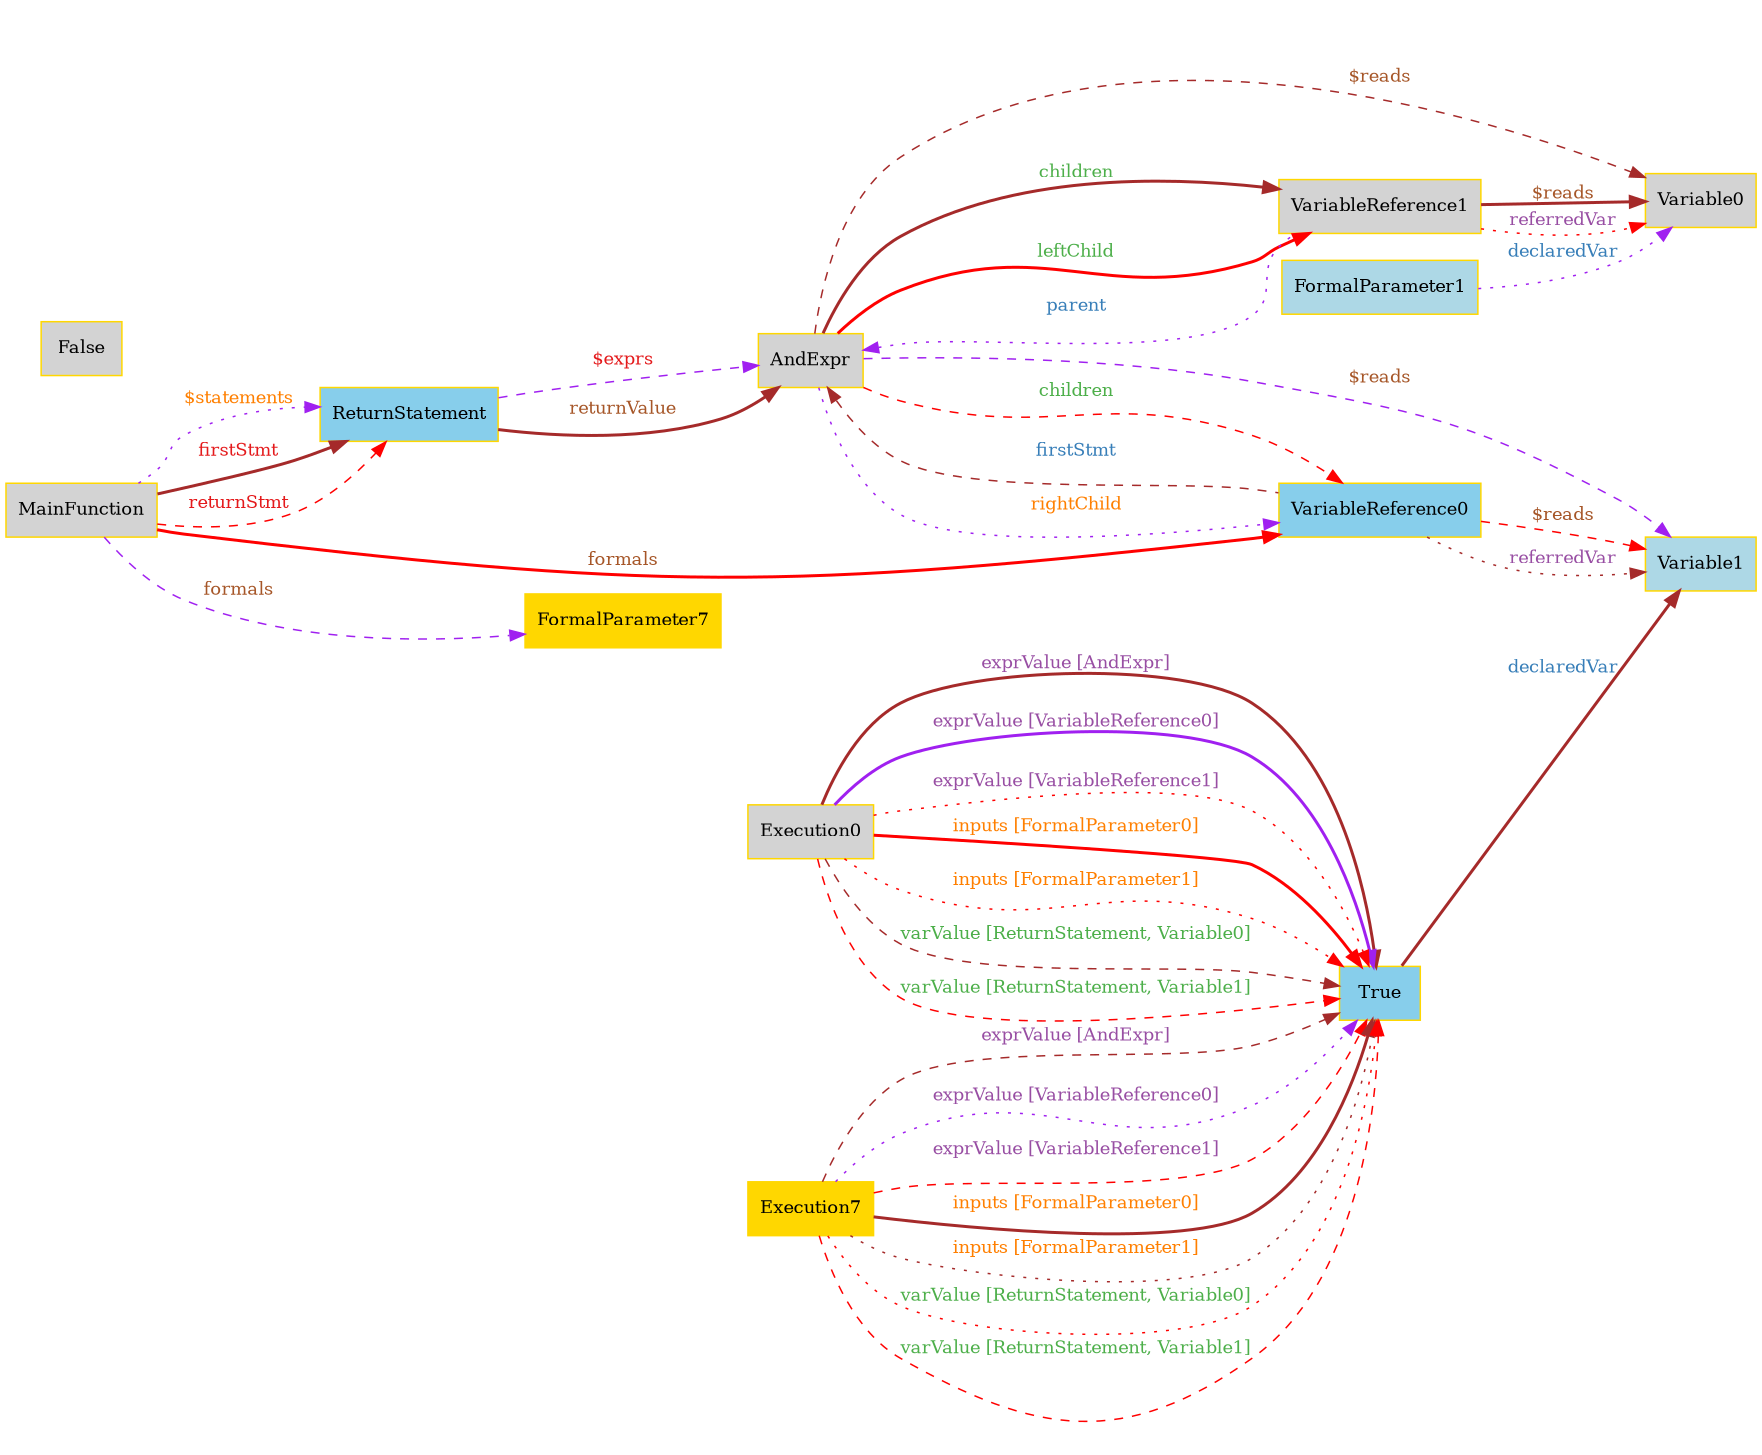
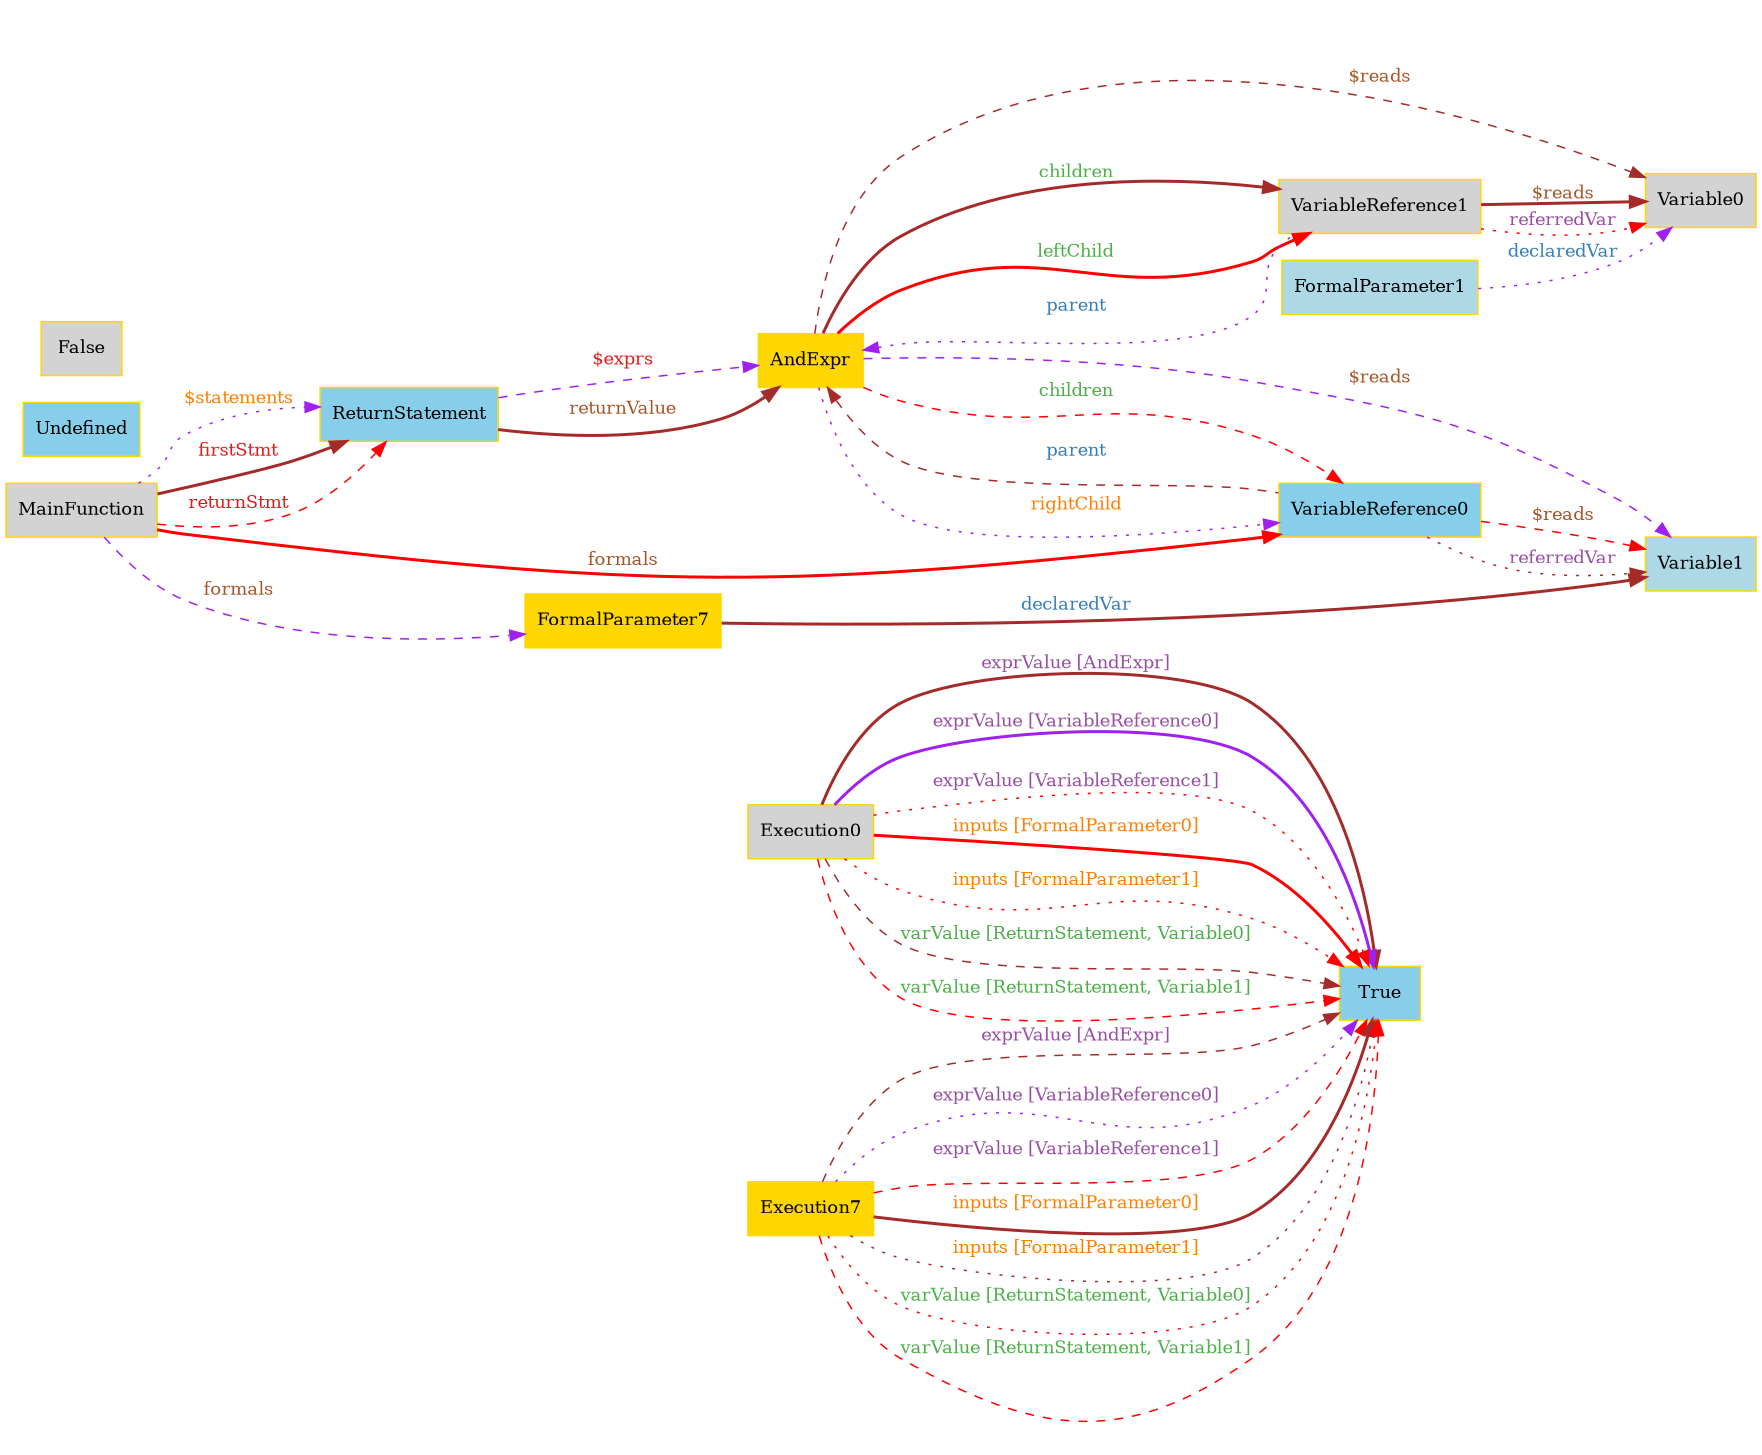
node "AndExpr": fillcolor lightgrey -> gold
node "Undefined": added
edge "VariableReference0" -> "AndExpr": label "firstStmt" -> "parent"
edge "True" -> "Variable1": now "FormalParameter7" -> "Variable1"
